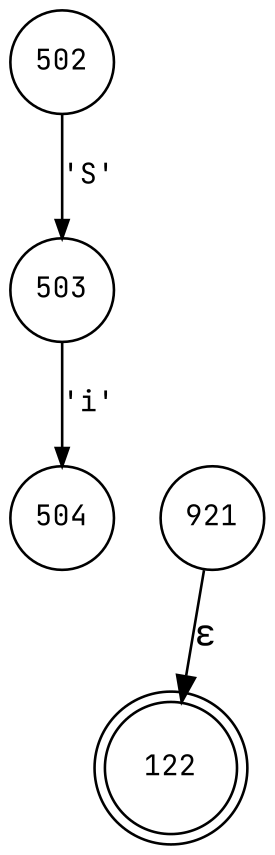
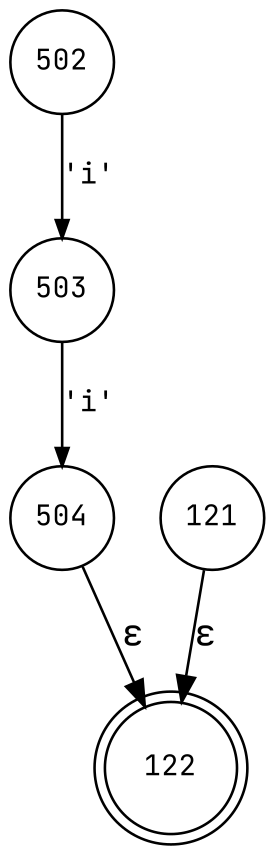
edge "502" -> "503": label "'S'" -> "'i'"
node "921": label "921" -> "121"
edge "504" -> "122": added, label "ε"
